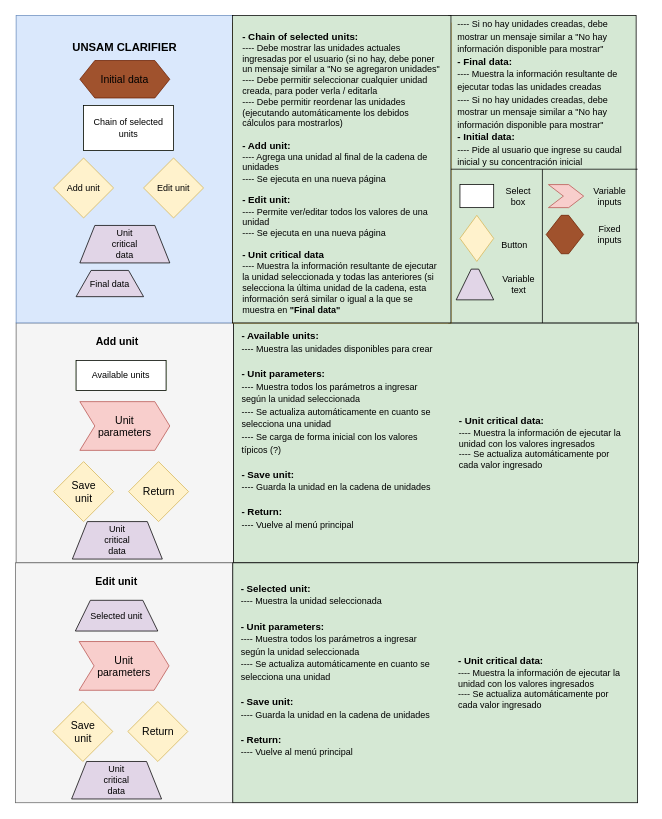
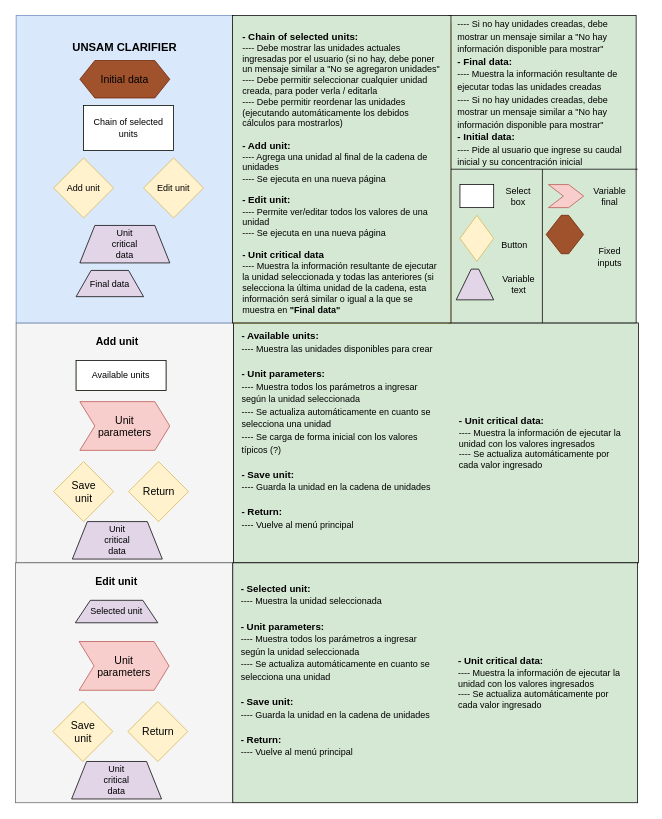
node "Variable inputs": label "Variable inputs" -> "Variable final"
node "Fixed inputs": moved (610, 234) -> (610, 257)
node "Selected unit": size 83x31 -> 83x23
